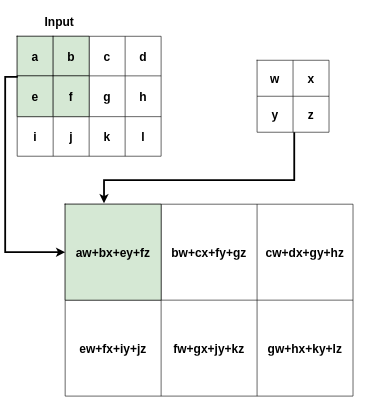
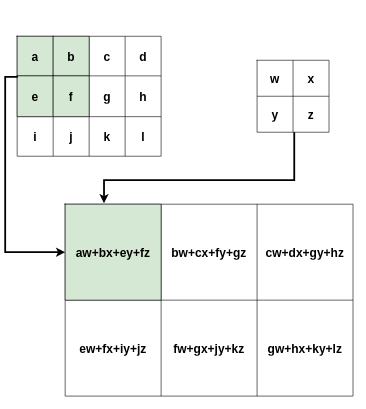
node "Input": removed
